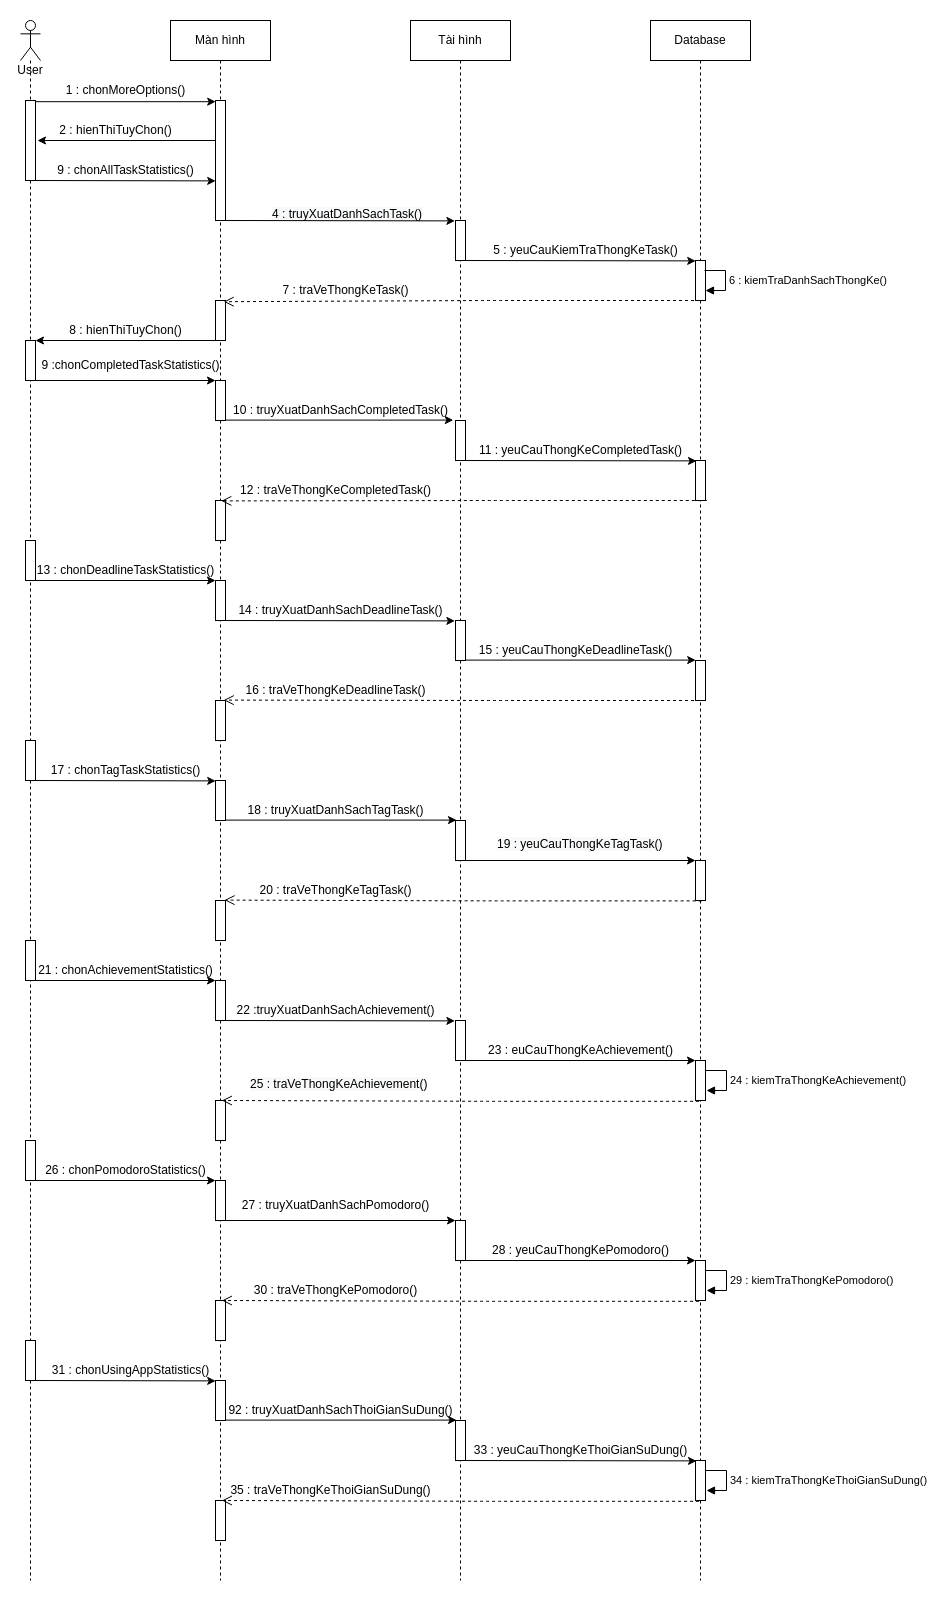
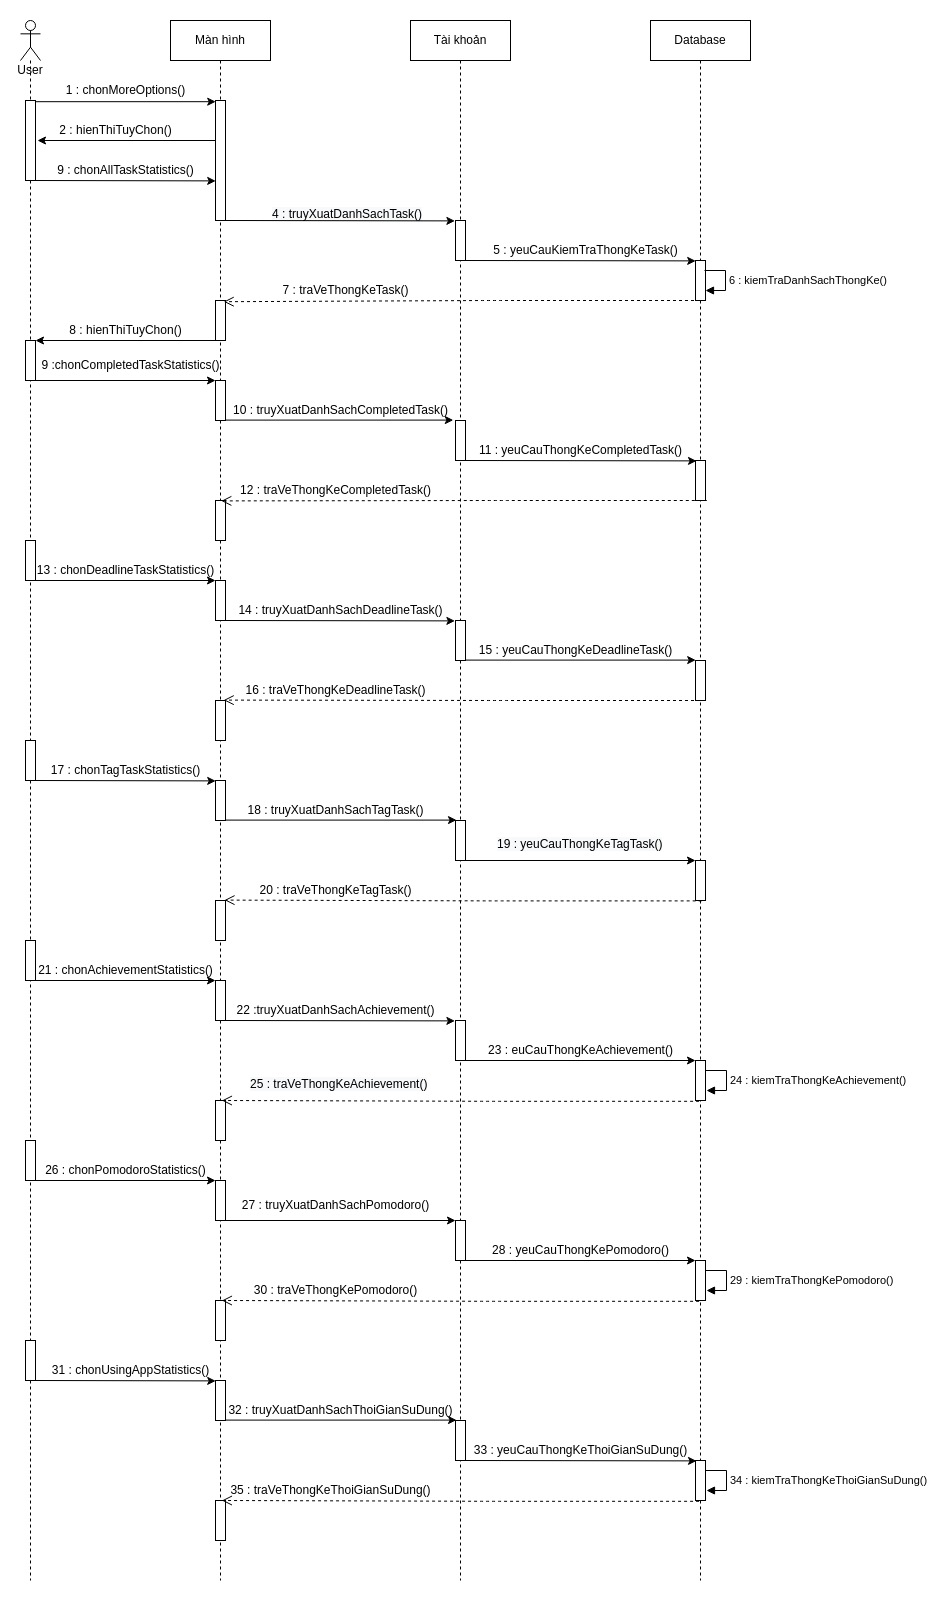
node "Tài hình": label "Tài hình" -> "Tài khoản"
node "92 : truyXuatDanhSachThoiGianSuDung()": label "92 : truyXuatDanhSachThoiGianSuDung()" -> "32 : truyXuatDanhSachThoiGianSuDung()"
